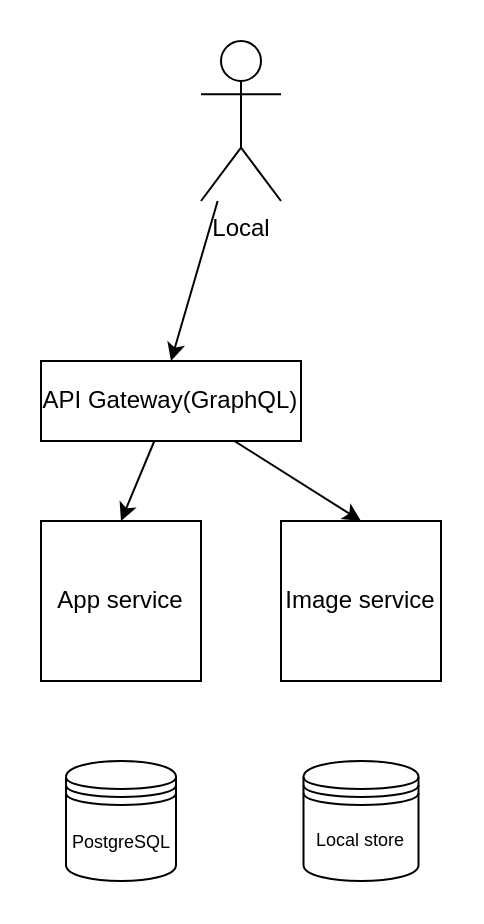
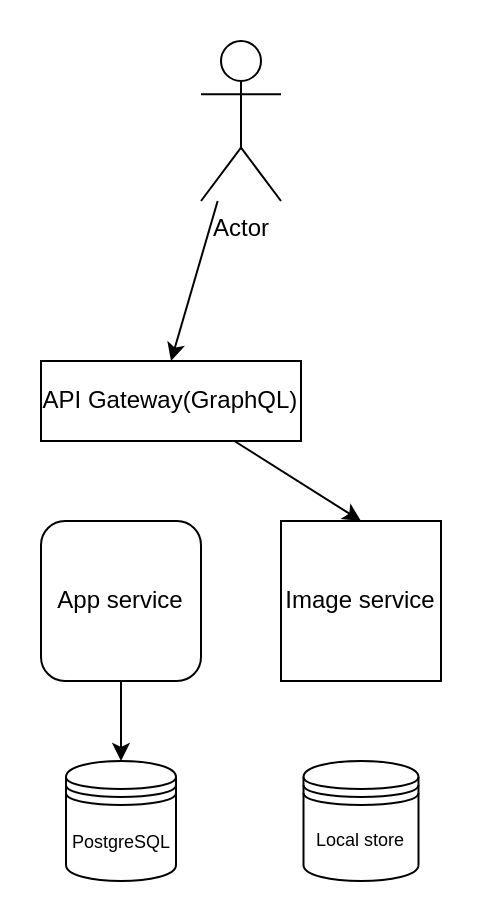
node "Local": label "Local" -> "Actor"
edge "API Gateway(GraphQL)" -> "App service": removed
node "App service": shape rectangle -> rounded rectangle
edge "App service" -> "PostgreSQL": added
